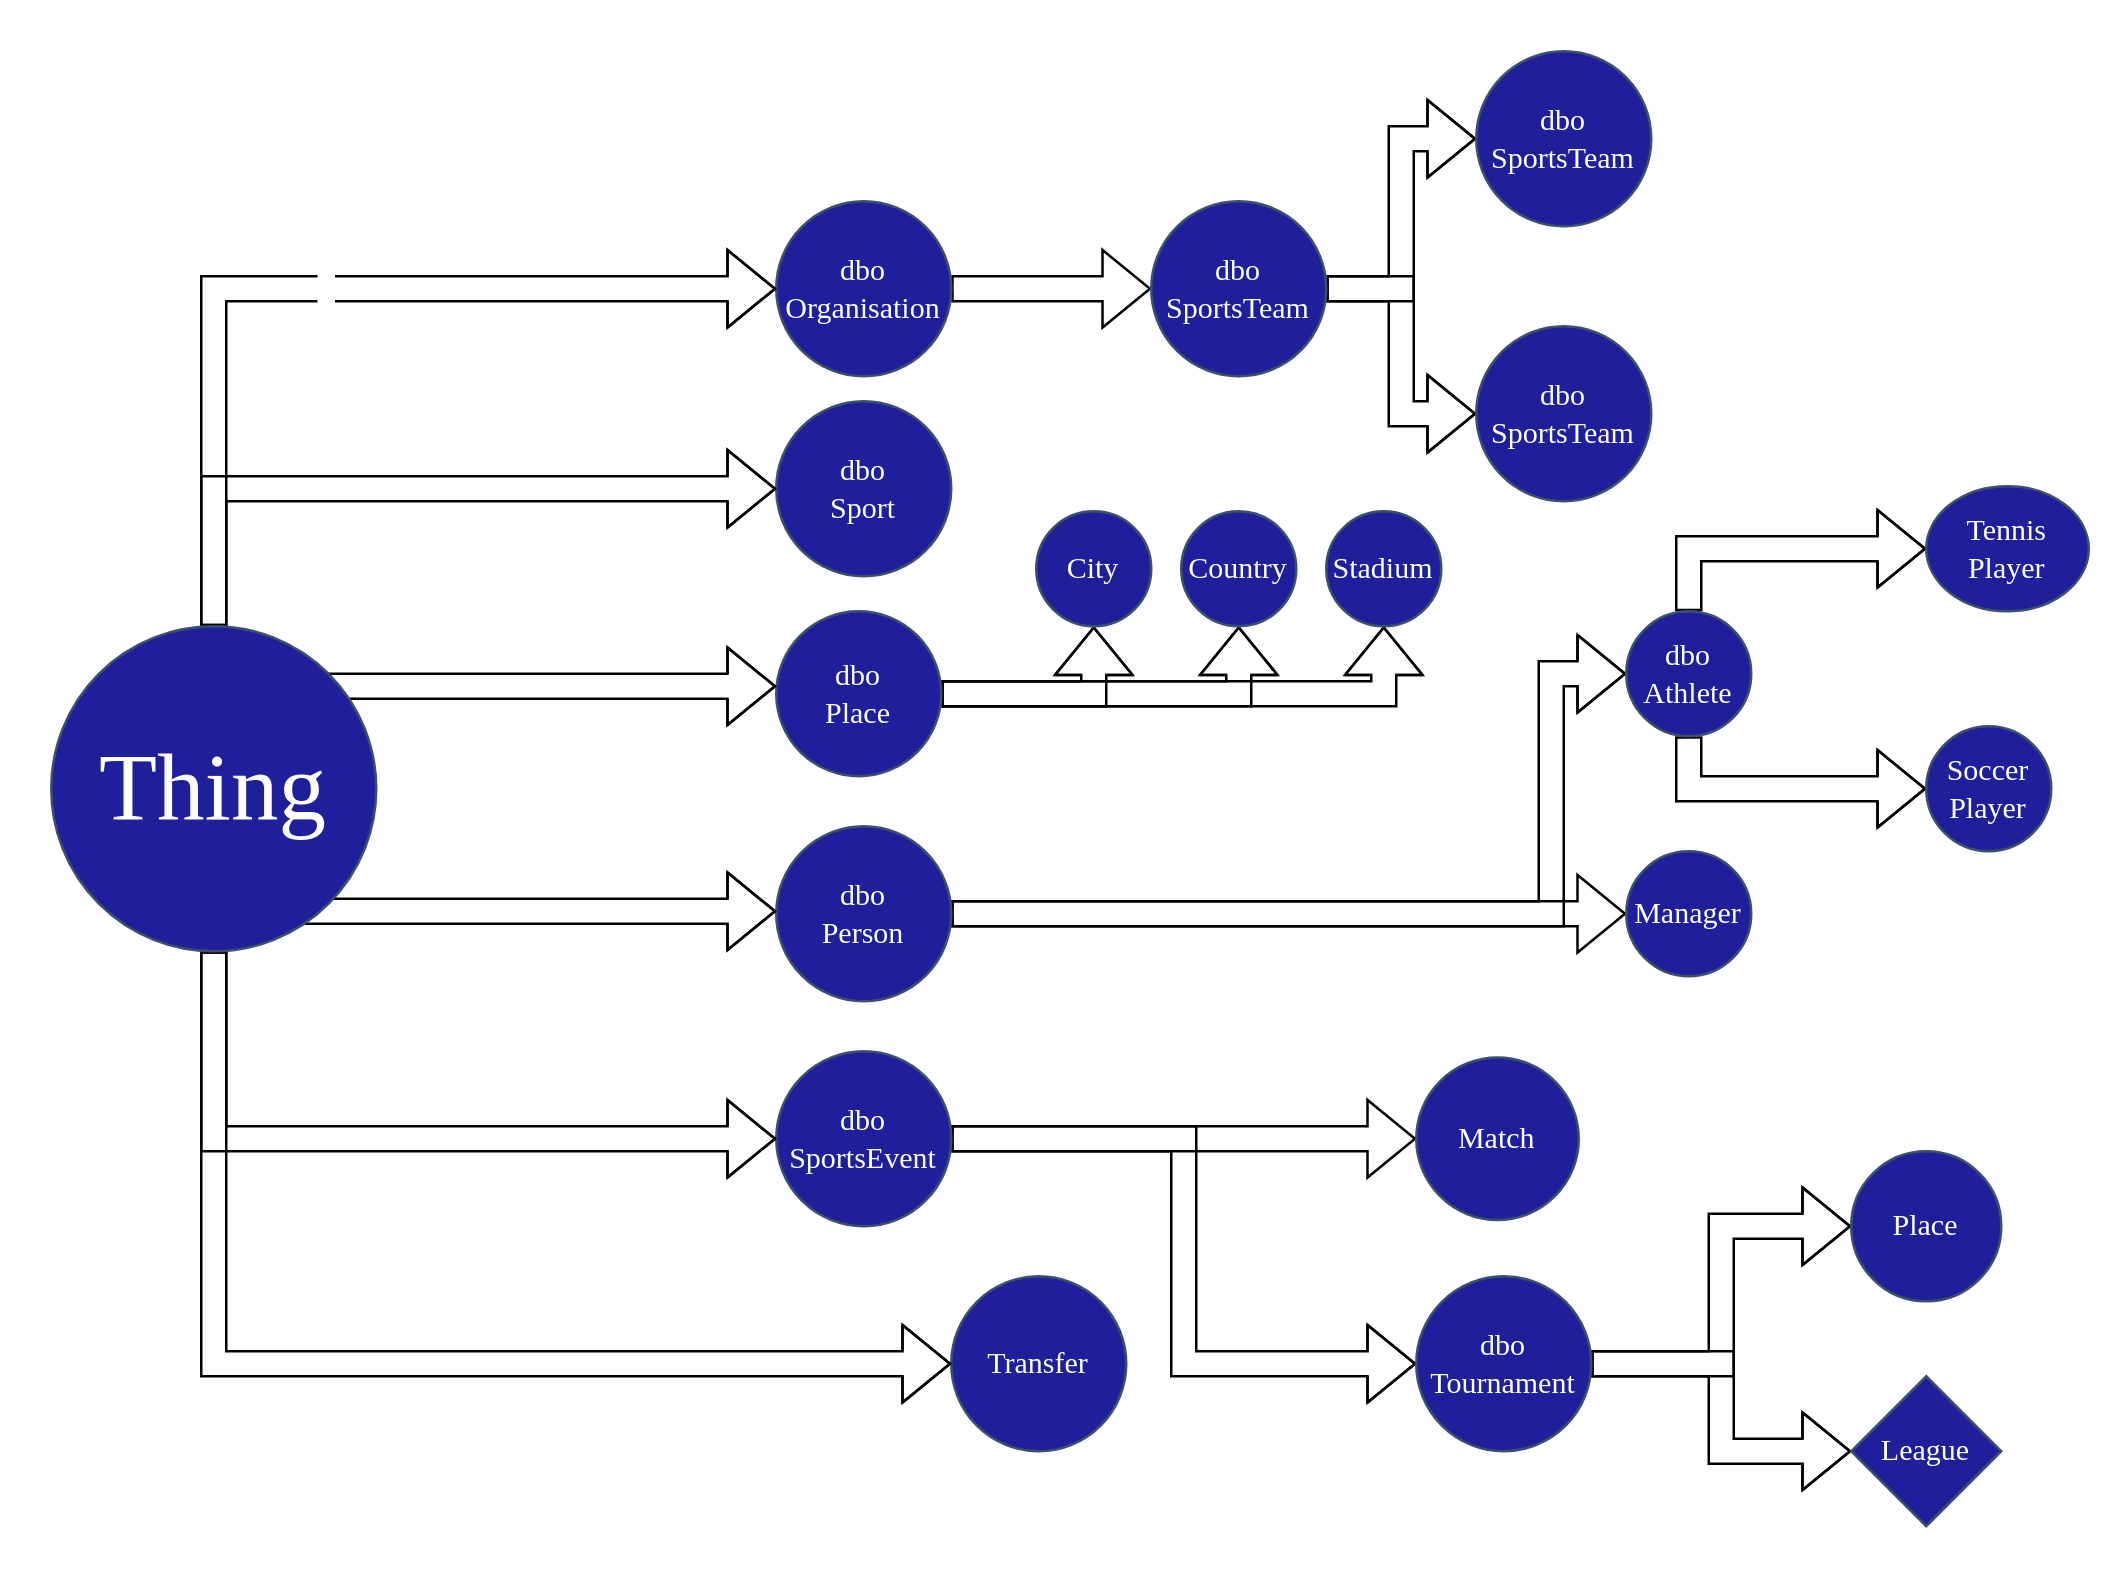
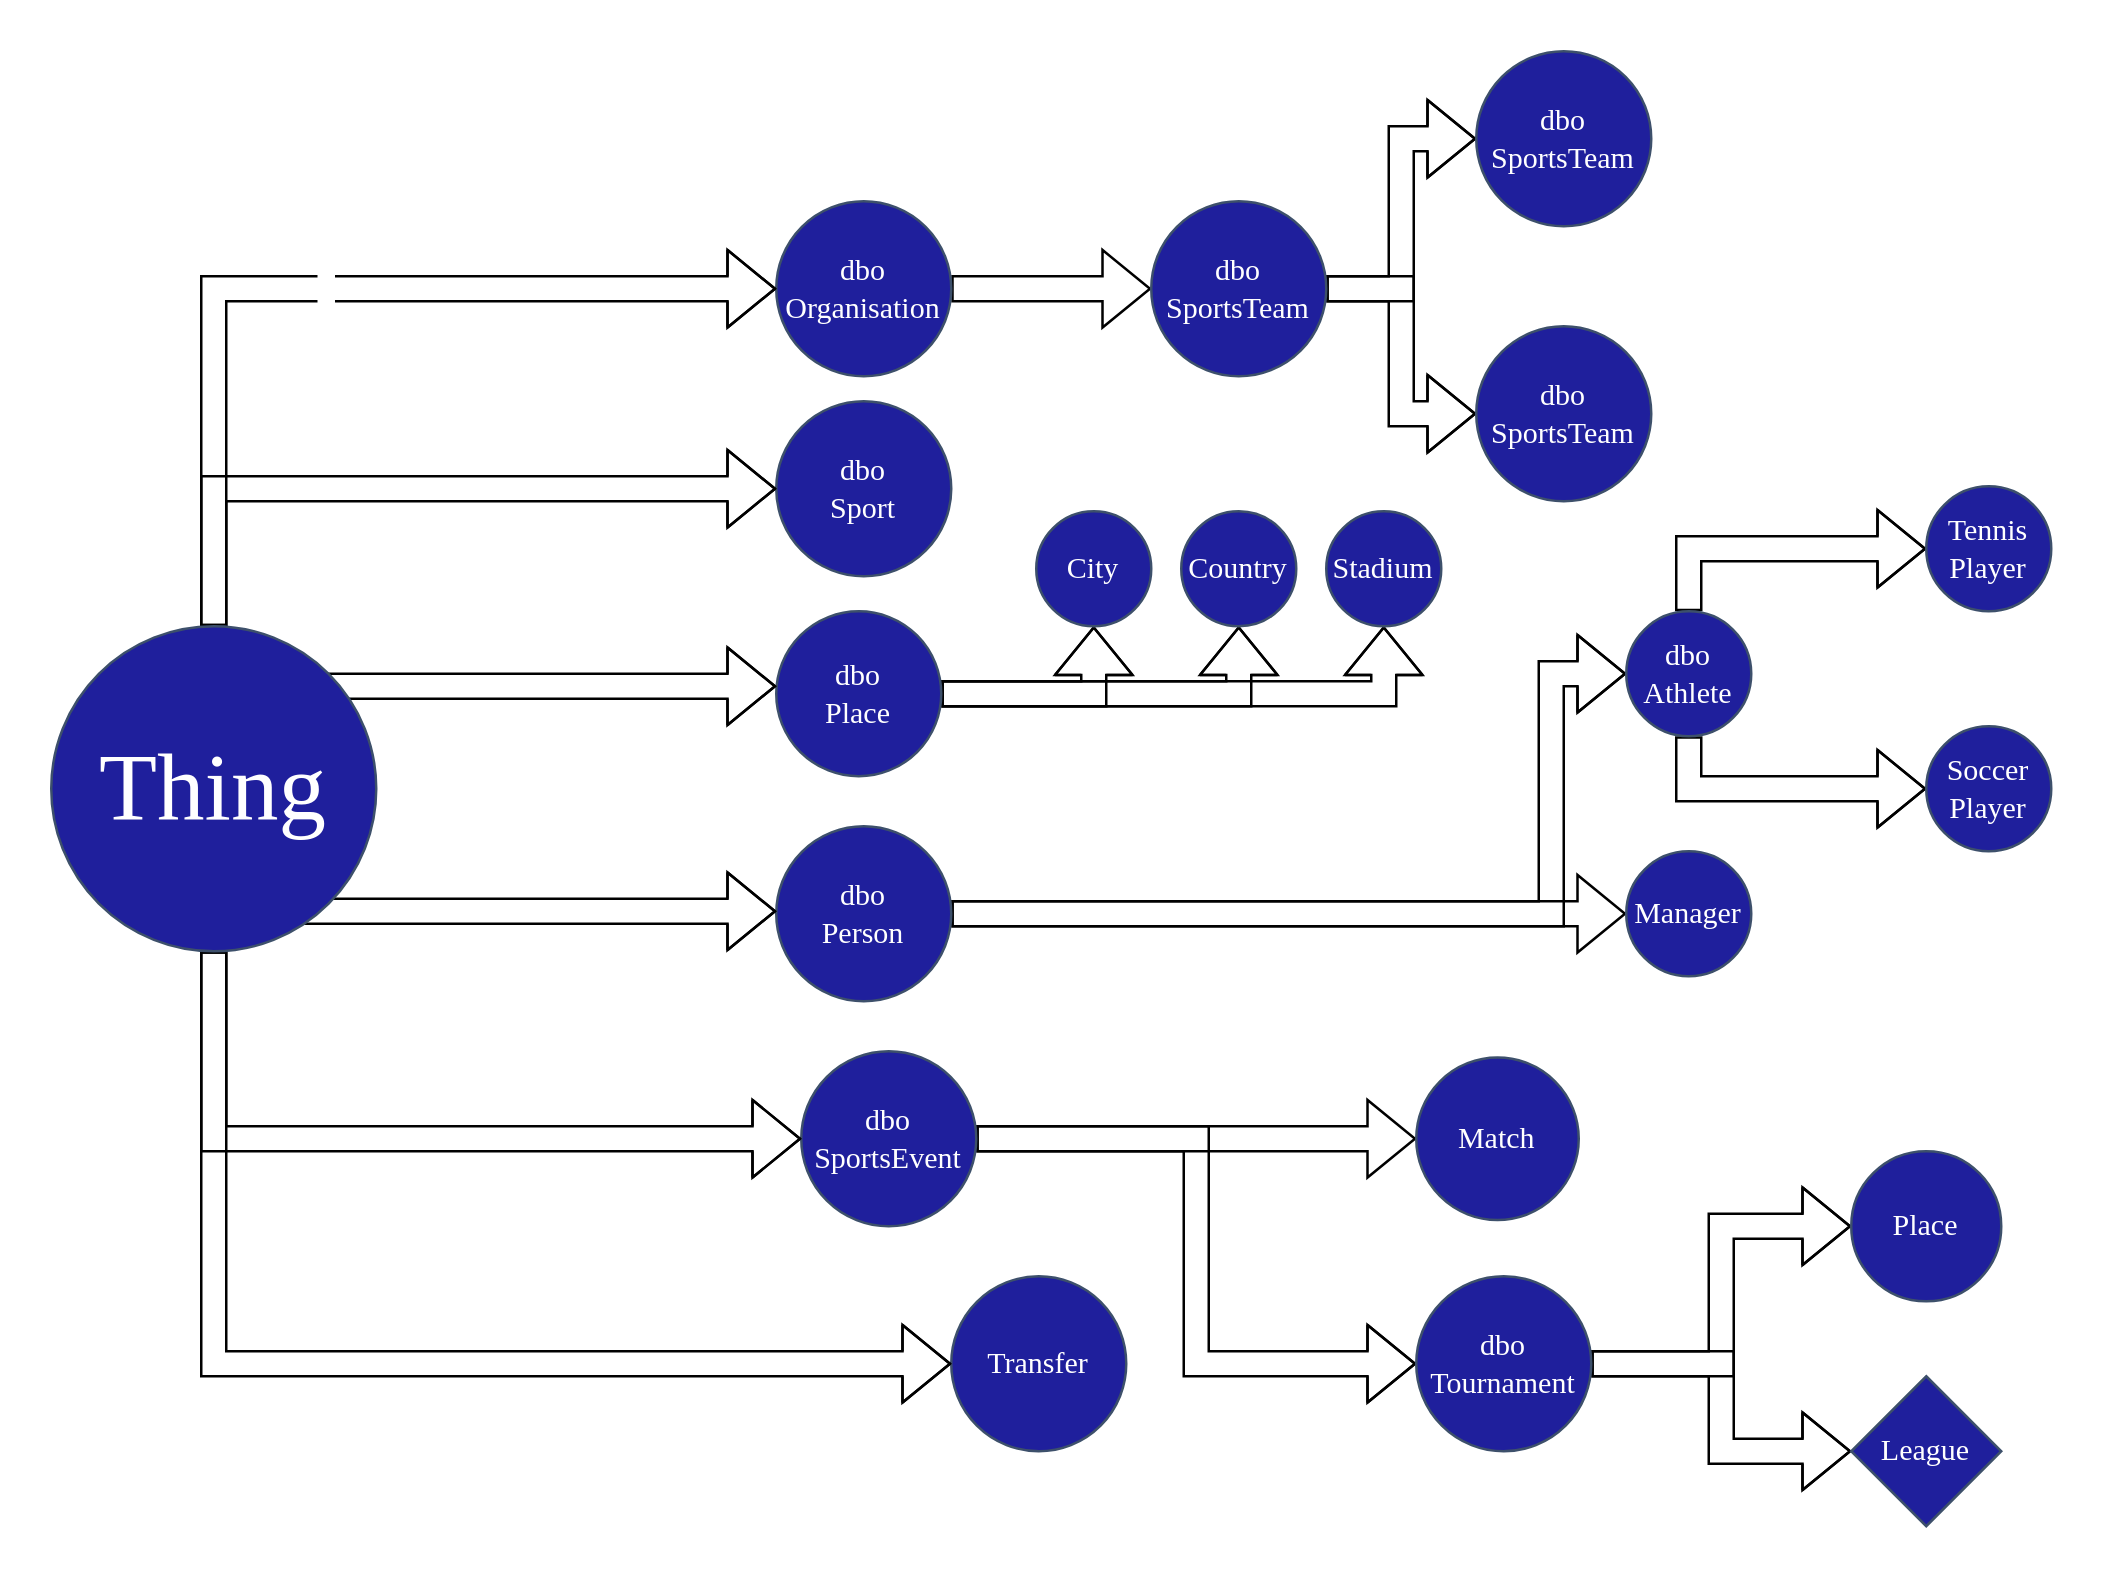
node "Tennis Player": size 163x125 -> 125x125
node "dbo SportsEvent": moved (864, 1139) -> (889, 1139)
